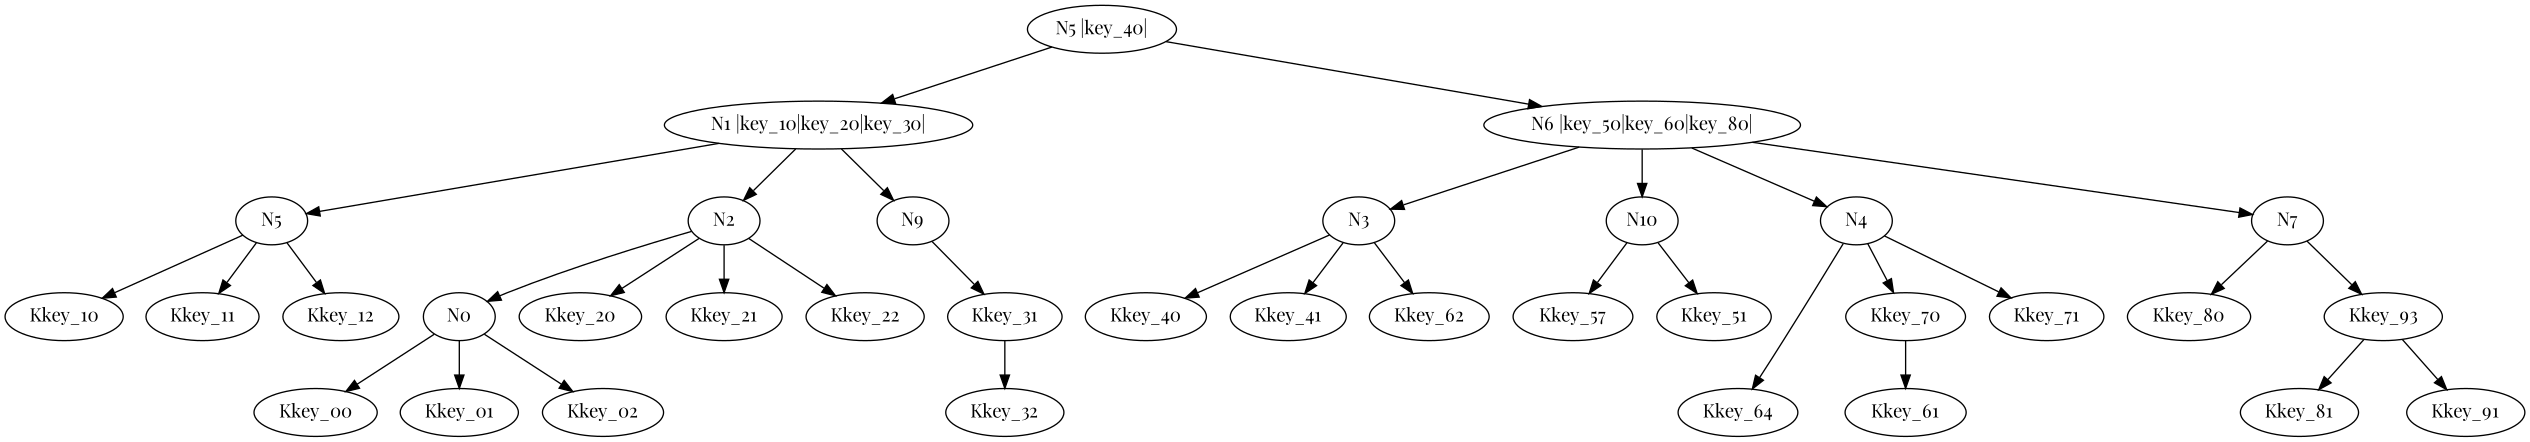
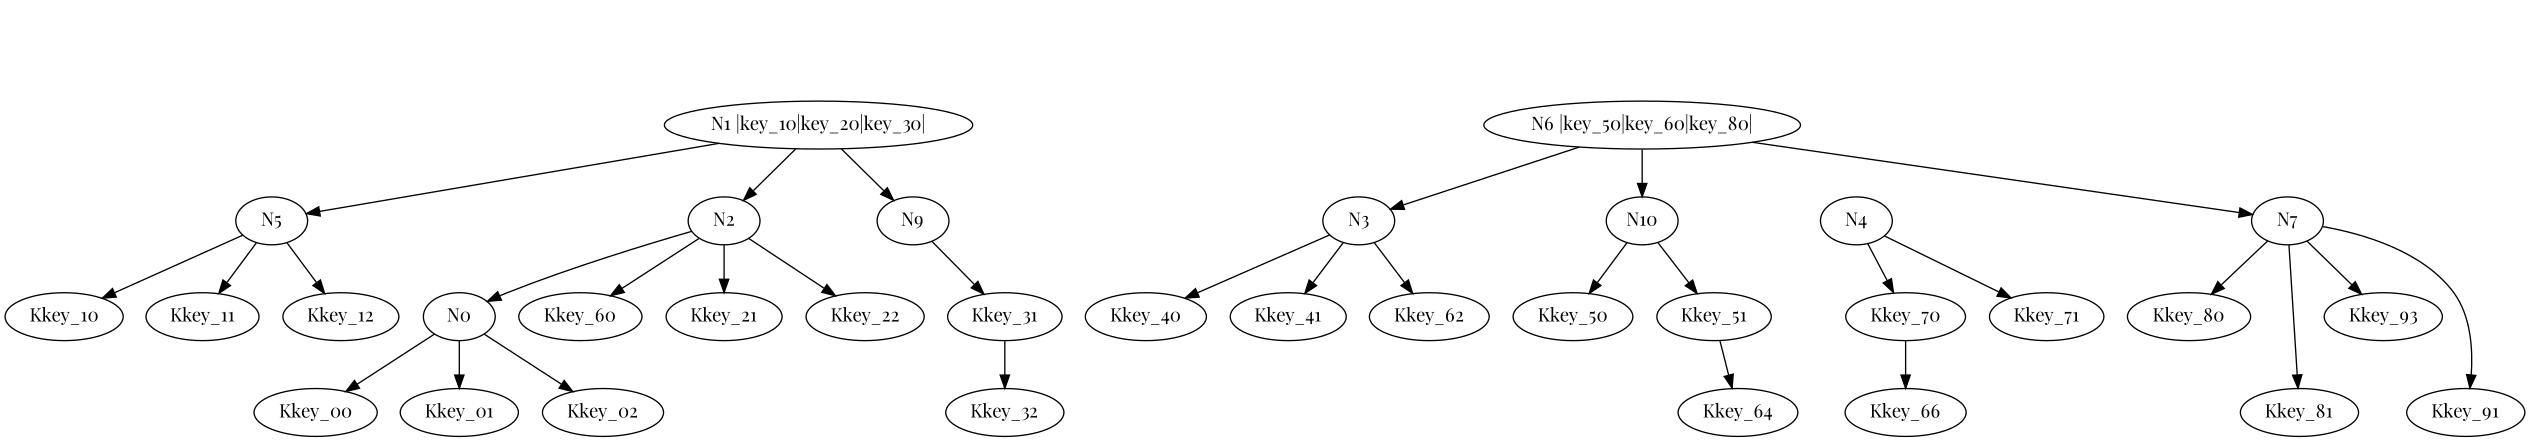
node "N5 |key_40|": removed
edge "N6 |key_50|key_60|key_80|" -> "N4": removed
edge "N4" -> "Kkey_64": now "Kkey_51" -> "Kkey_64"
node "Kkey_20": label "Kkey_20" -> "Kkey_60"
node "Kkey_57": label "Kkey_57" -> "Kkey_50"
edge "Kkey_93" -> "Kkey_81": now "N7" -> "Kkey_81"
edge "Kkey_93" -> "Kkey_91": now "N7" -> "Kkey_91"
node "Kkey_61": label "Kkey_61" -> "Kkey_66"
